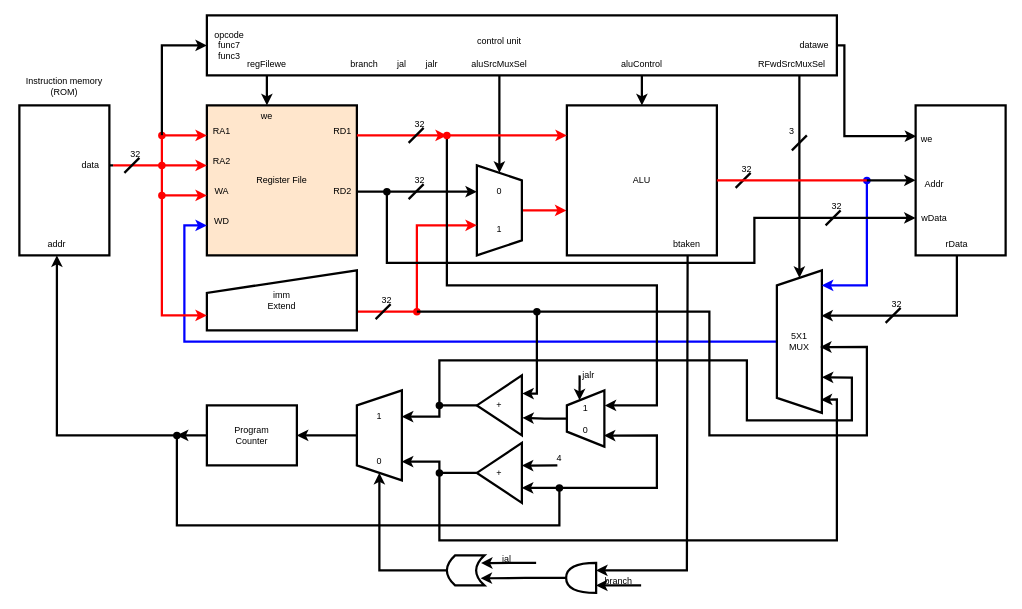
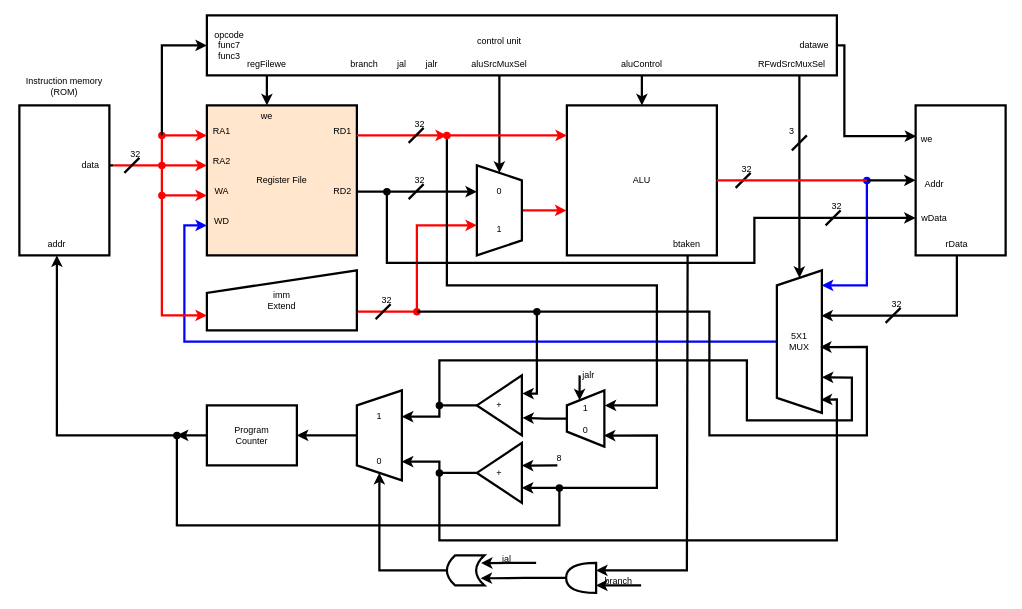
node "4": label "4" -> "8"
